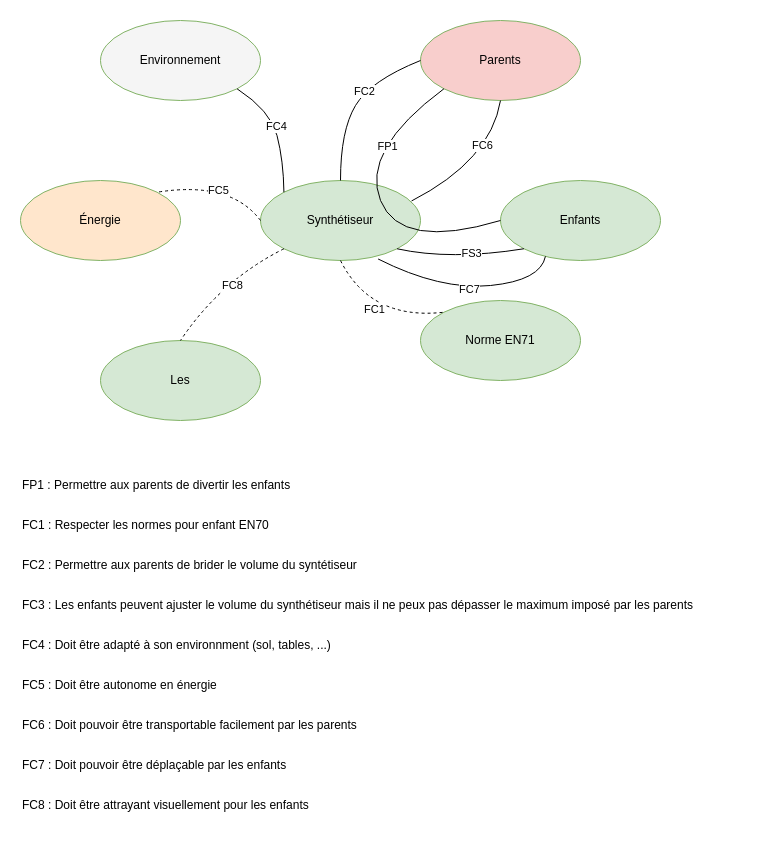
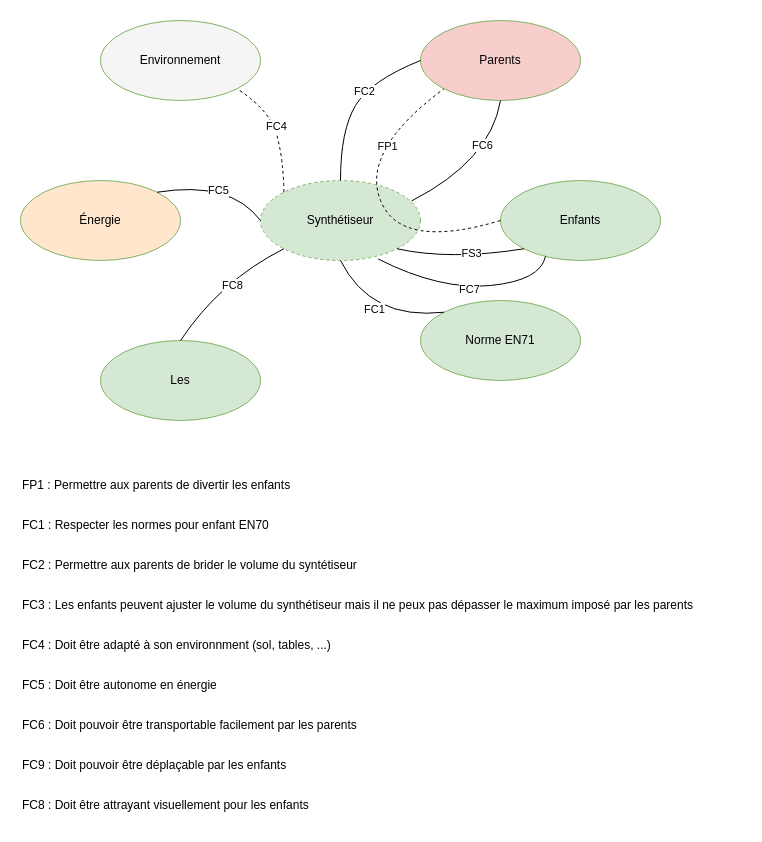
edge "Environnement" -- "Synthétiseur": style solid -> dashed
edge "Énergie" -- "Synthétiseur": style dashed -> solid
node "Synthétiseur": style solid -> dashed
edge "Parents" -- "Enfants": style solid -> dashed
edge "Synthétiseur" -- "Norme EN71": style dashed -> solid
edge "Synthétiseur" -- "Les": style dashed -> solid
node "FC7 : Doit pouvoir être déplaçable par les enfants": label "FC7 : Doit pouvoir être déplaçable par les enfants" -> "FC9 : Doit pouvoir être déplaçable par les enfants"
